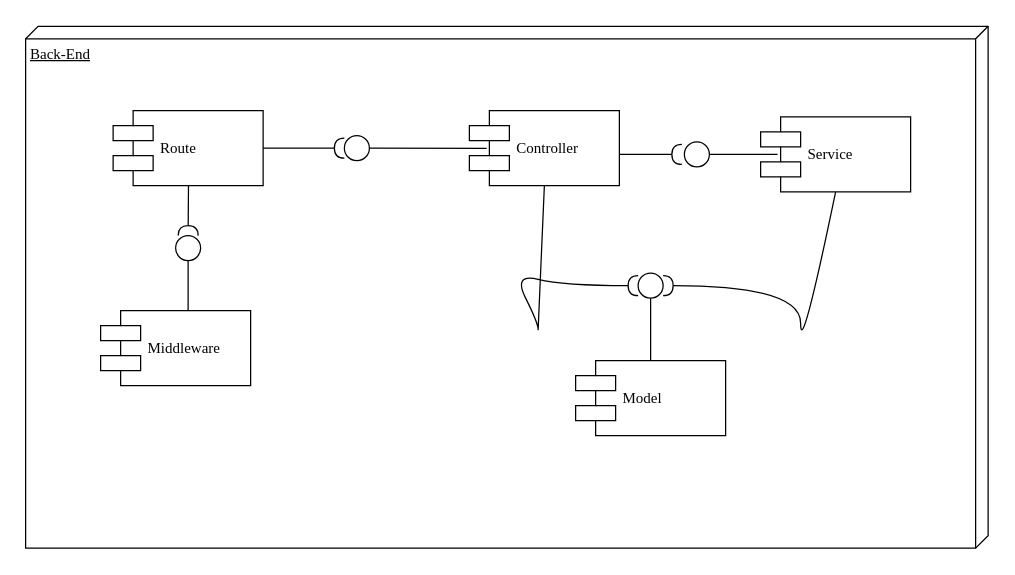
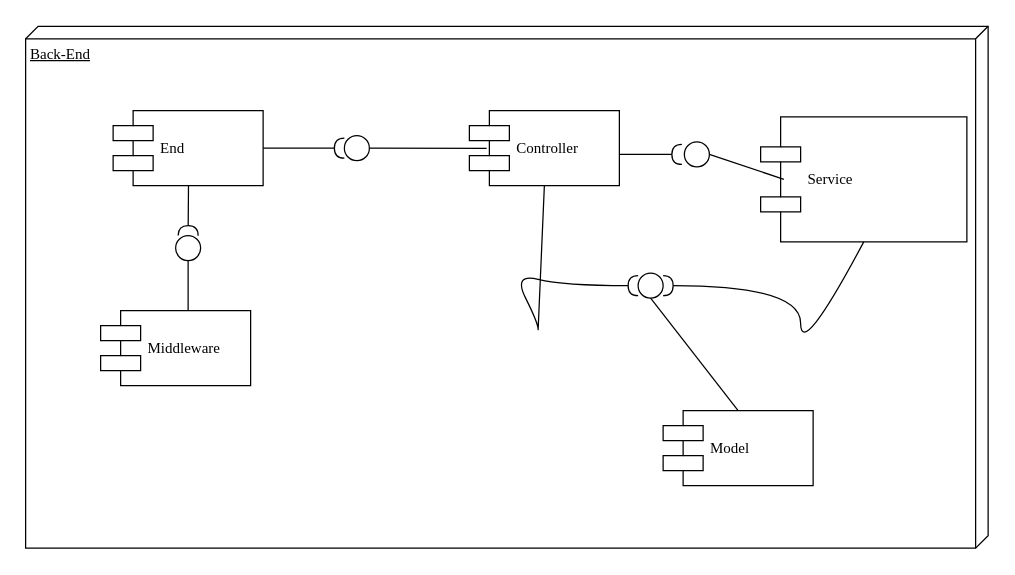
node "Route": label "Route" -> "End"
node "Service": size 150x75 -> 206x125
node "Model": moved (651, 398) -> (738, 448)
